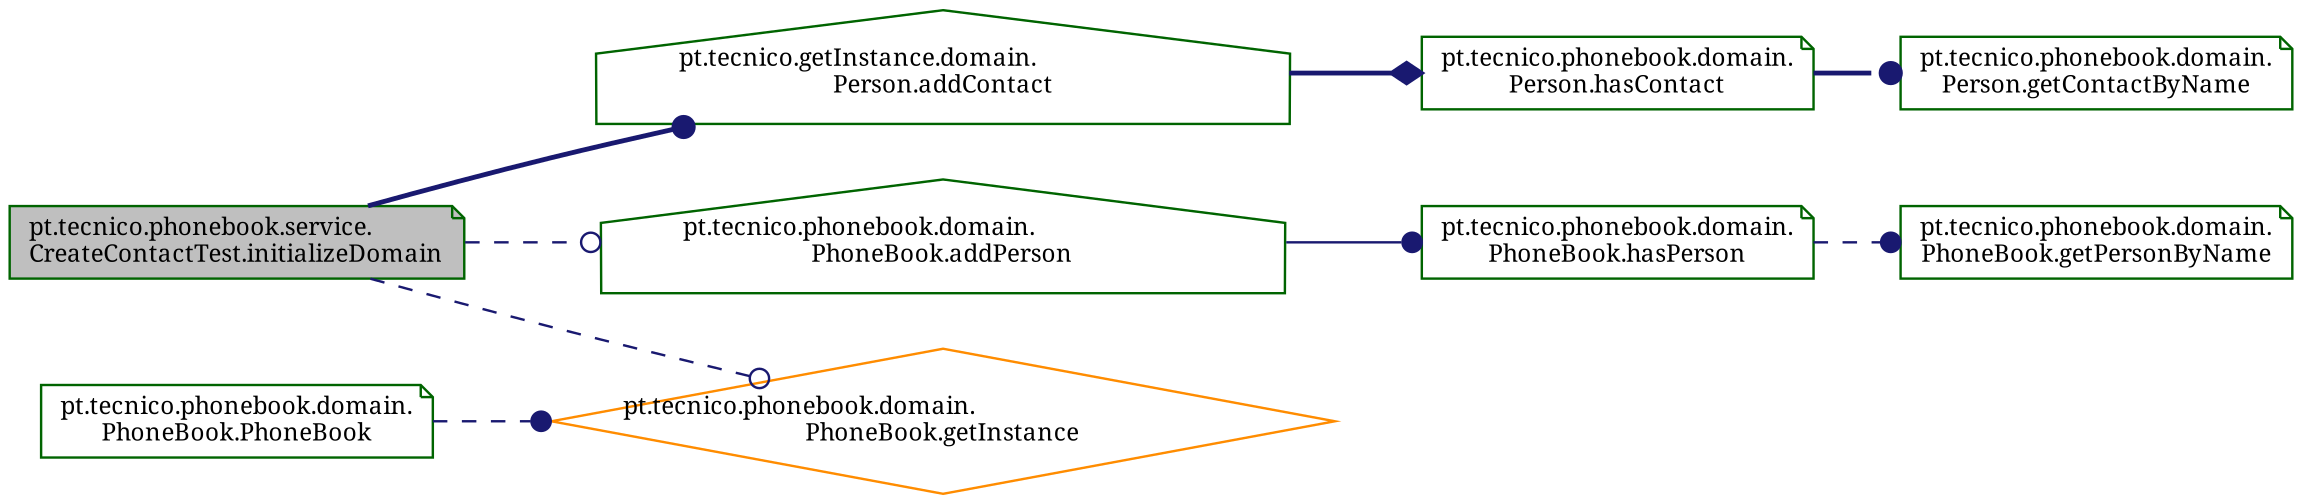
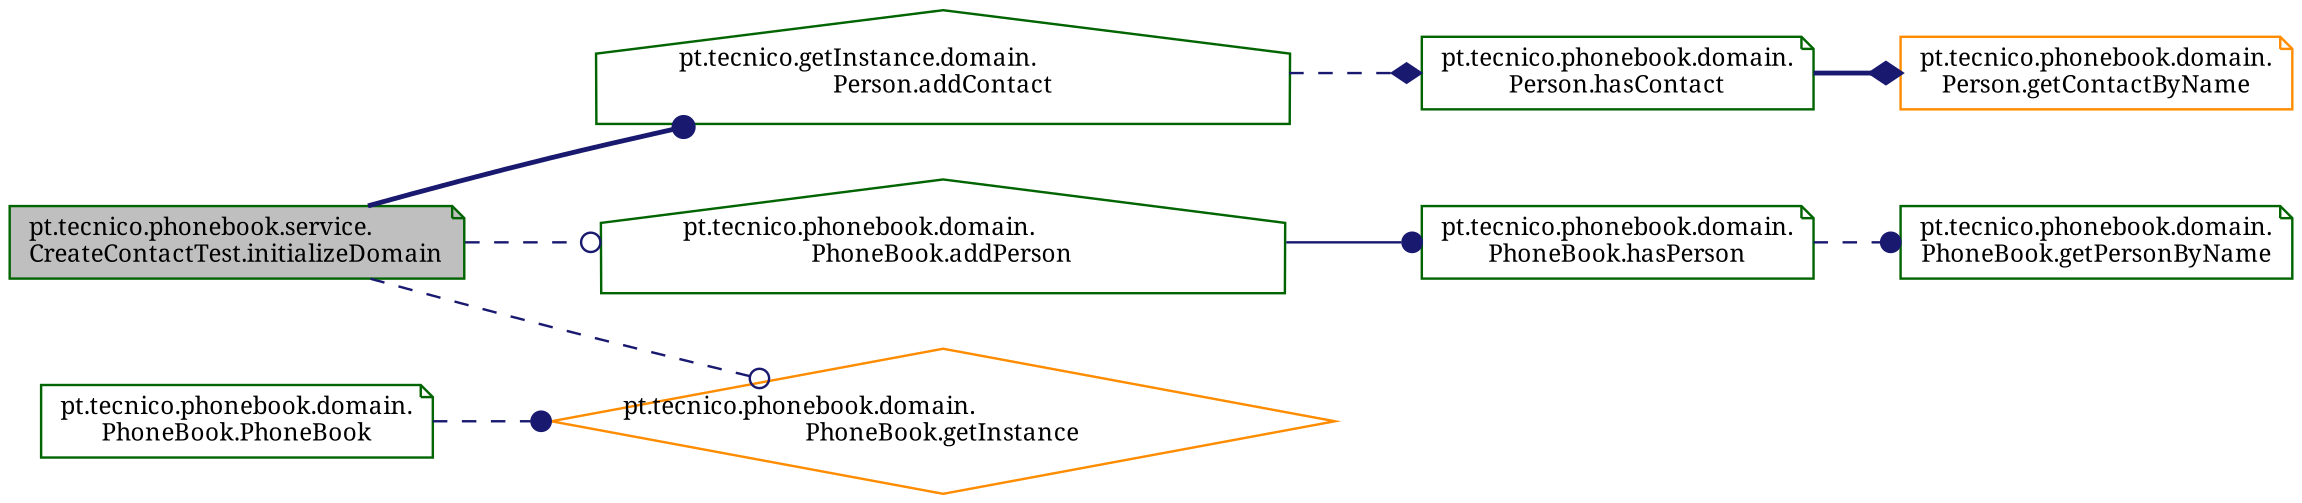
edge "pt.tecnico.getInstance.domain. Person.addContact" -> "pt.tecnico.phonebook.domain. Person.hasContact": style bold -> dashed
edge "pt.tecnico.phonebook.domain. Person.hasContact" -> "pt.tecnico.phonebook.domain. Person.getContactByName": arrowhead dot -> diamond
node "pt.tecnico.phonebook.domain. Person.getContactByName": color darkgreen -> darkorange
